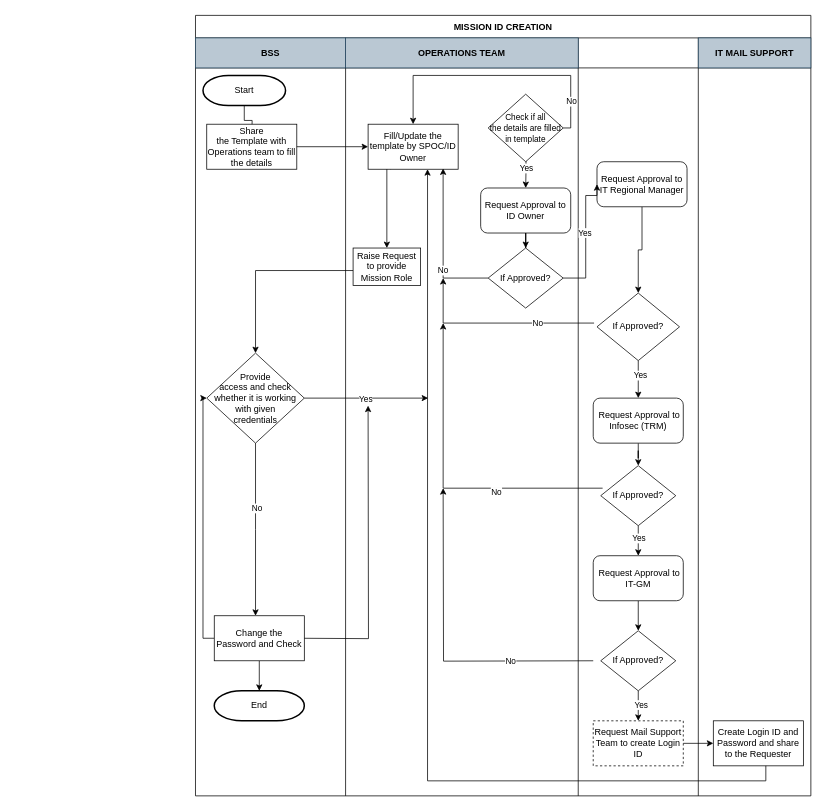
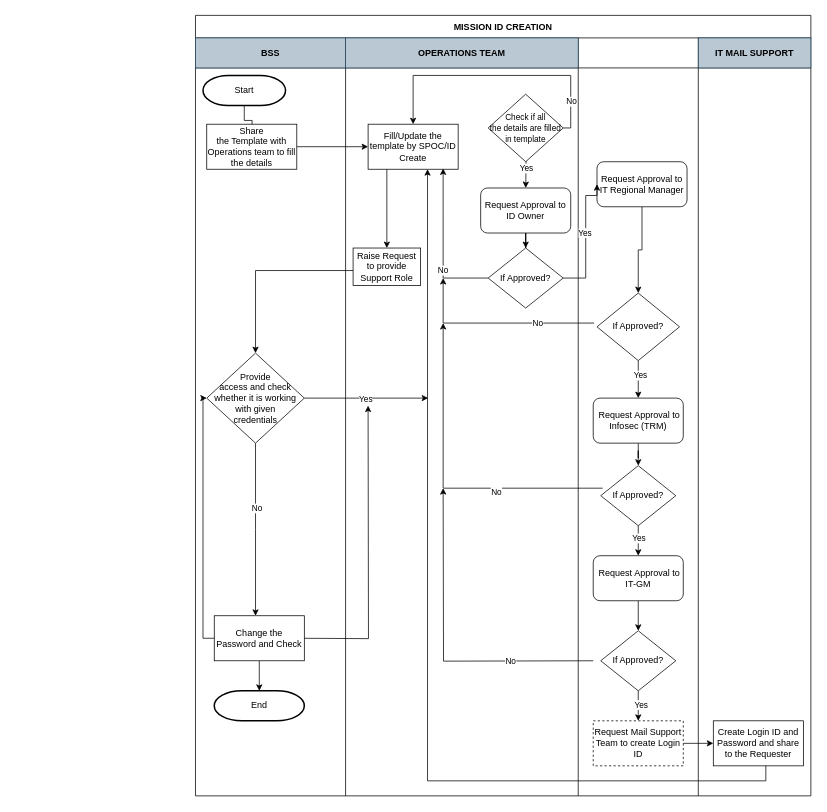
node "Fill/Update thetemplate by SPOC/ID Owner": label "Fill/Update thetemplate by SPOC/ID Owner" -> "Fill/Update thetemplate by SPOC/ID Create"
node "Raise Request to provide Mission Role": label "Raise Request to provide Mission Role" -> "Raise Request to provide Support Role"
